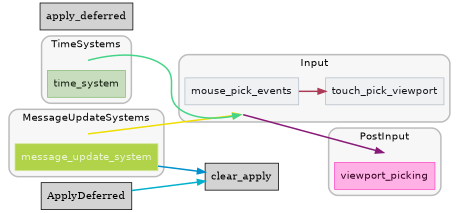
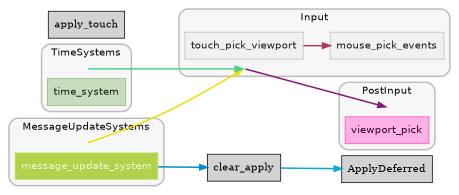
node "apply_deferred": label "apply_deferred" -> "apply_touch"
edge "mouse_pick_events" -> "touch_pick_viewport": reversed
node "viewport_picking": label "viewport_picking" -> "viewport_pick"
edge "ApplyDeferred" -> "clear_apply": reversed
